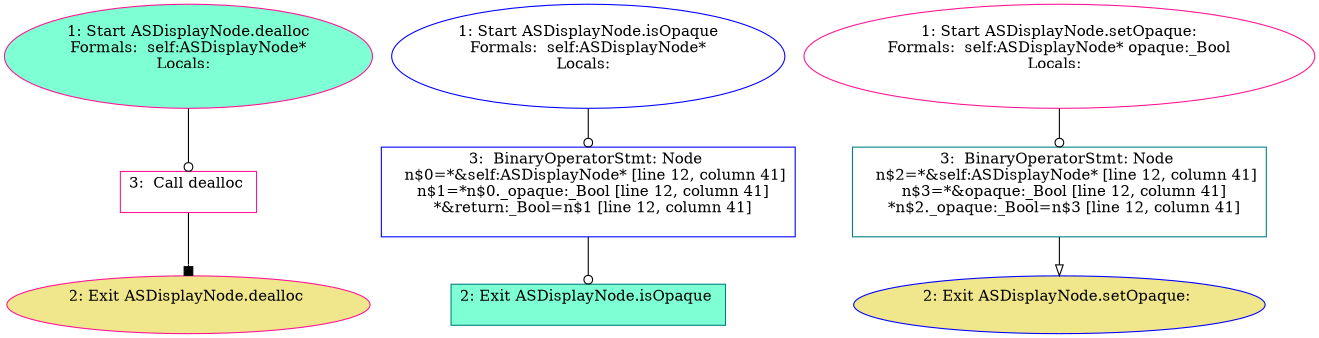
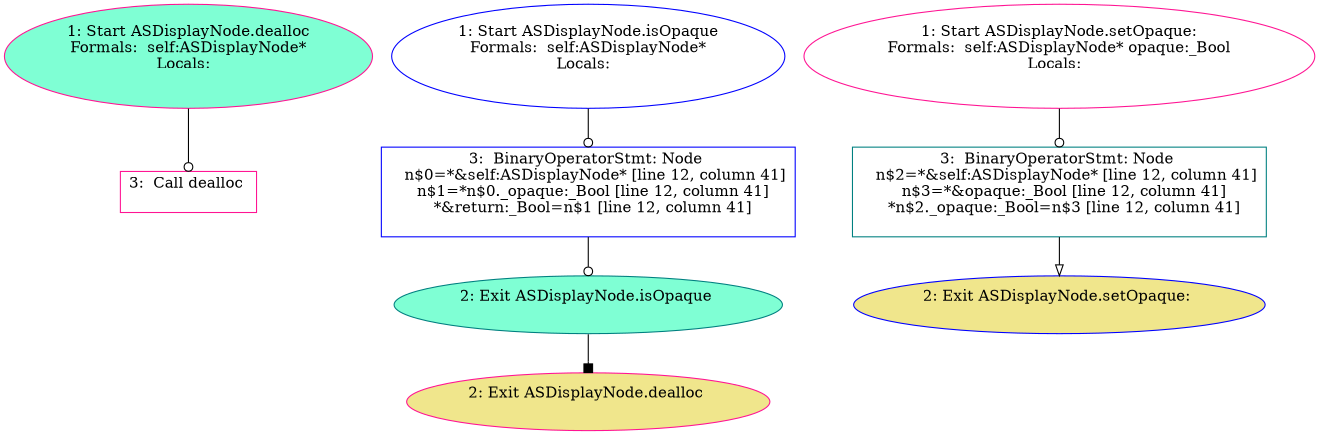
edge "3:  Call dealloc" -> "2: Exit ASDisplayNode.dealloc": now "2: Exit ASDisplayNode.isOpaque" -> "2: Exit ASDisplayNode.dealloc"
node "2: Exit ASDisplayNode.isOpaque": shape box -> ellipse
